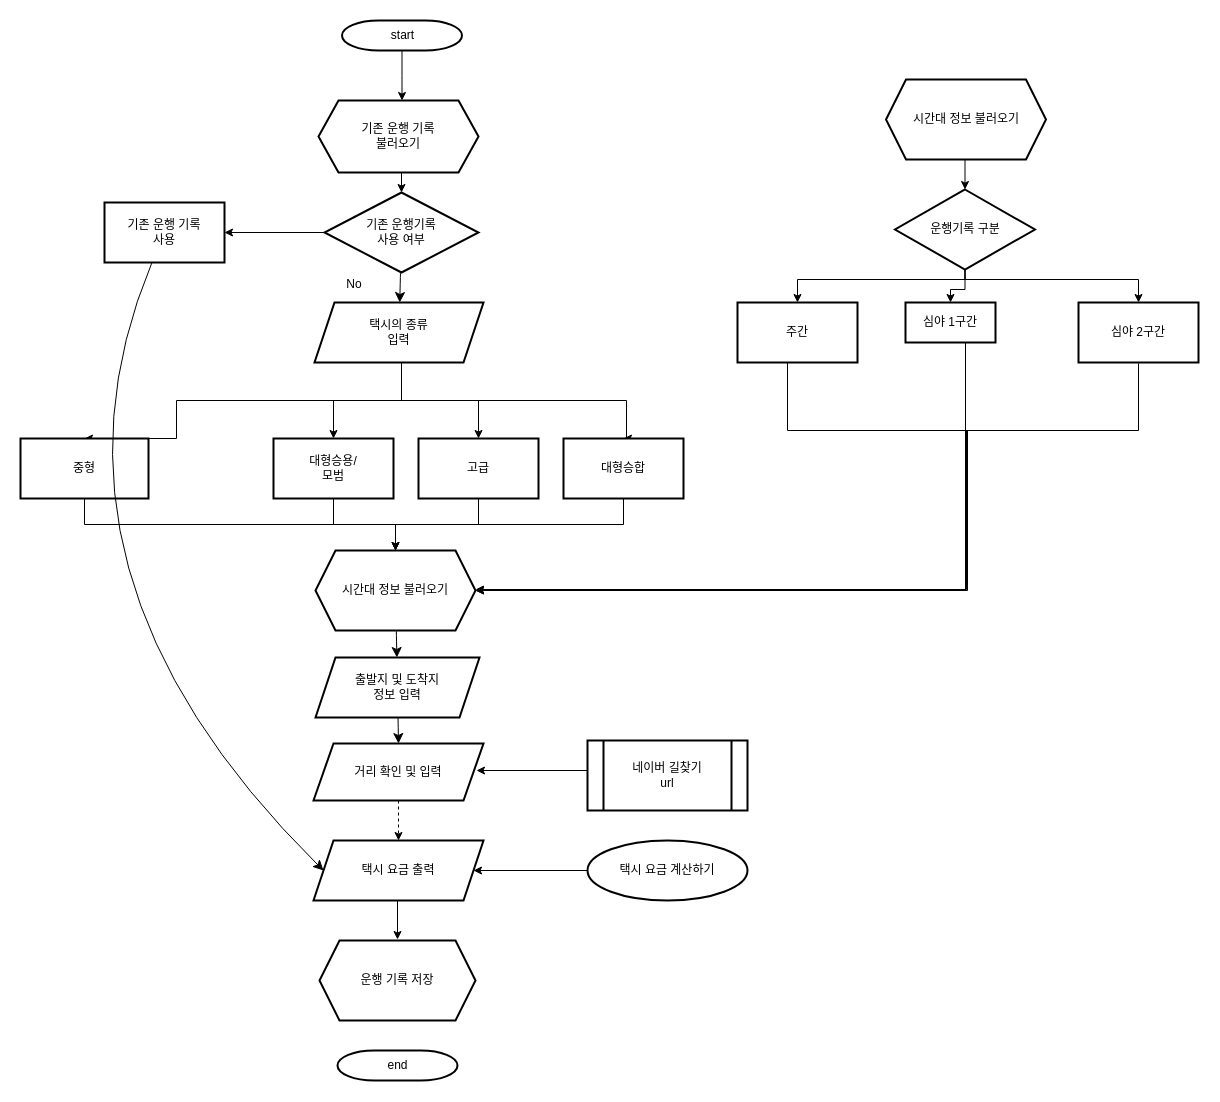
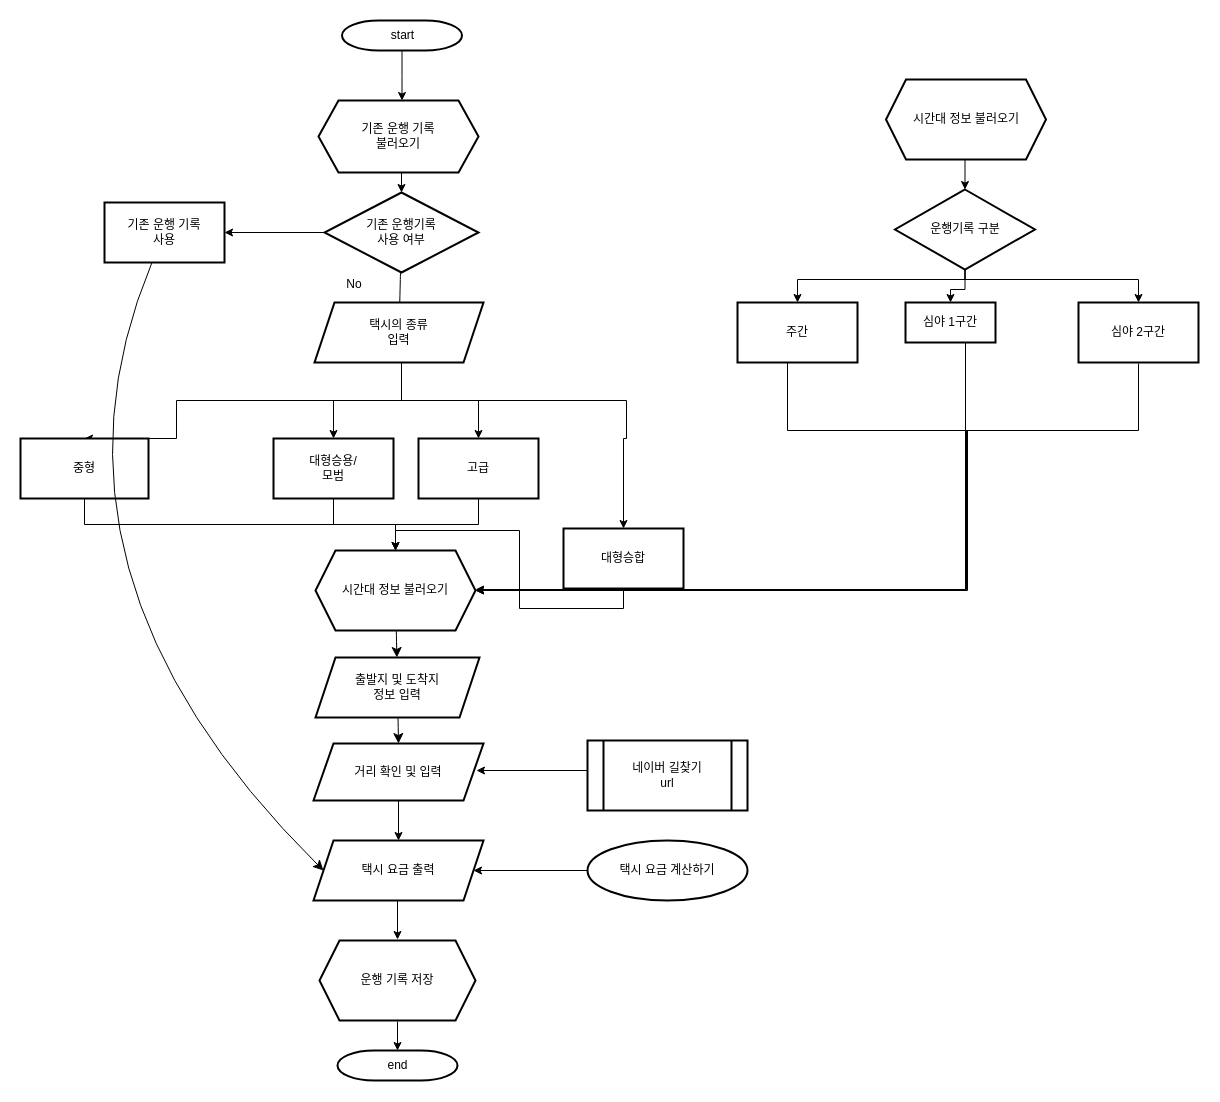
edge "기존 운행기록 사용 여부" -> "택시의 종류 입력": arrowhead classic -> none
node "대형승합": moved (624, 469) -> (624, 559)
edge "거리 확인 및 입력" -> "택시 요금 출력": style dashed -> solid
edge "운행 기록 저장" -> "end": added
